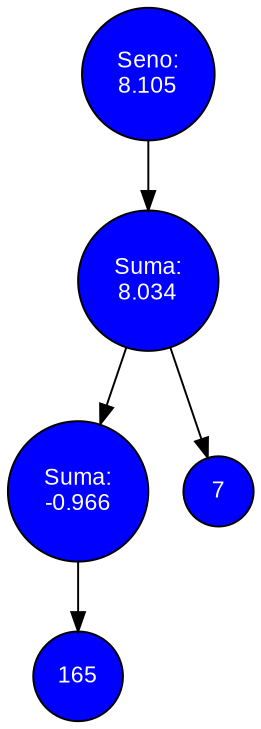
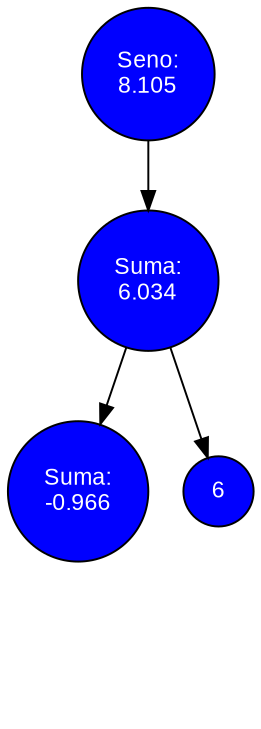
node "Suma: 8.034": label "Suma: 8.034" -> "Suma: 6.034"
node "7": label "7" -> "6"
node "165": removed
